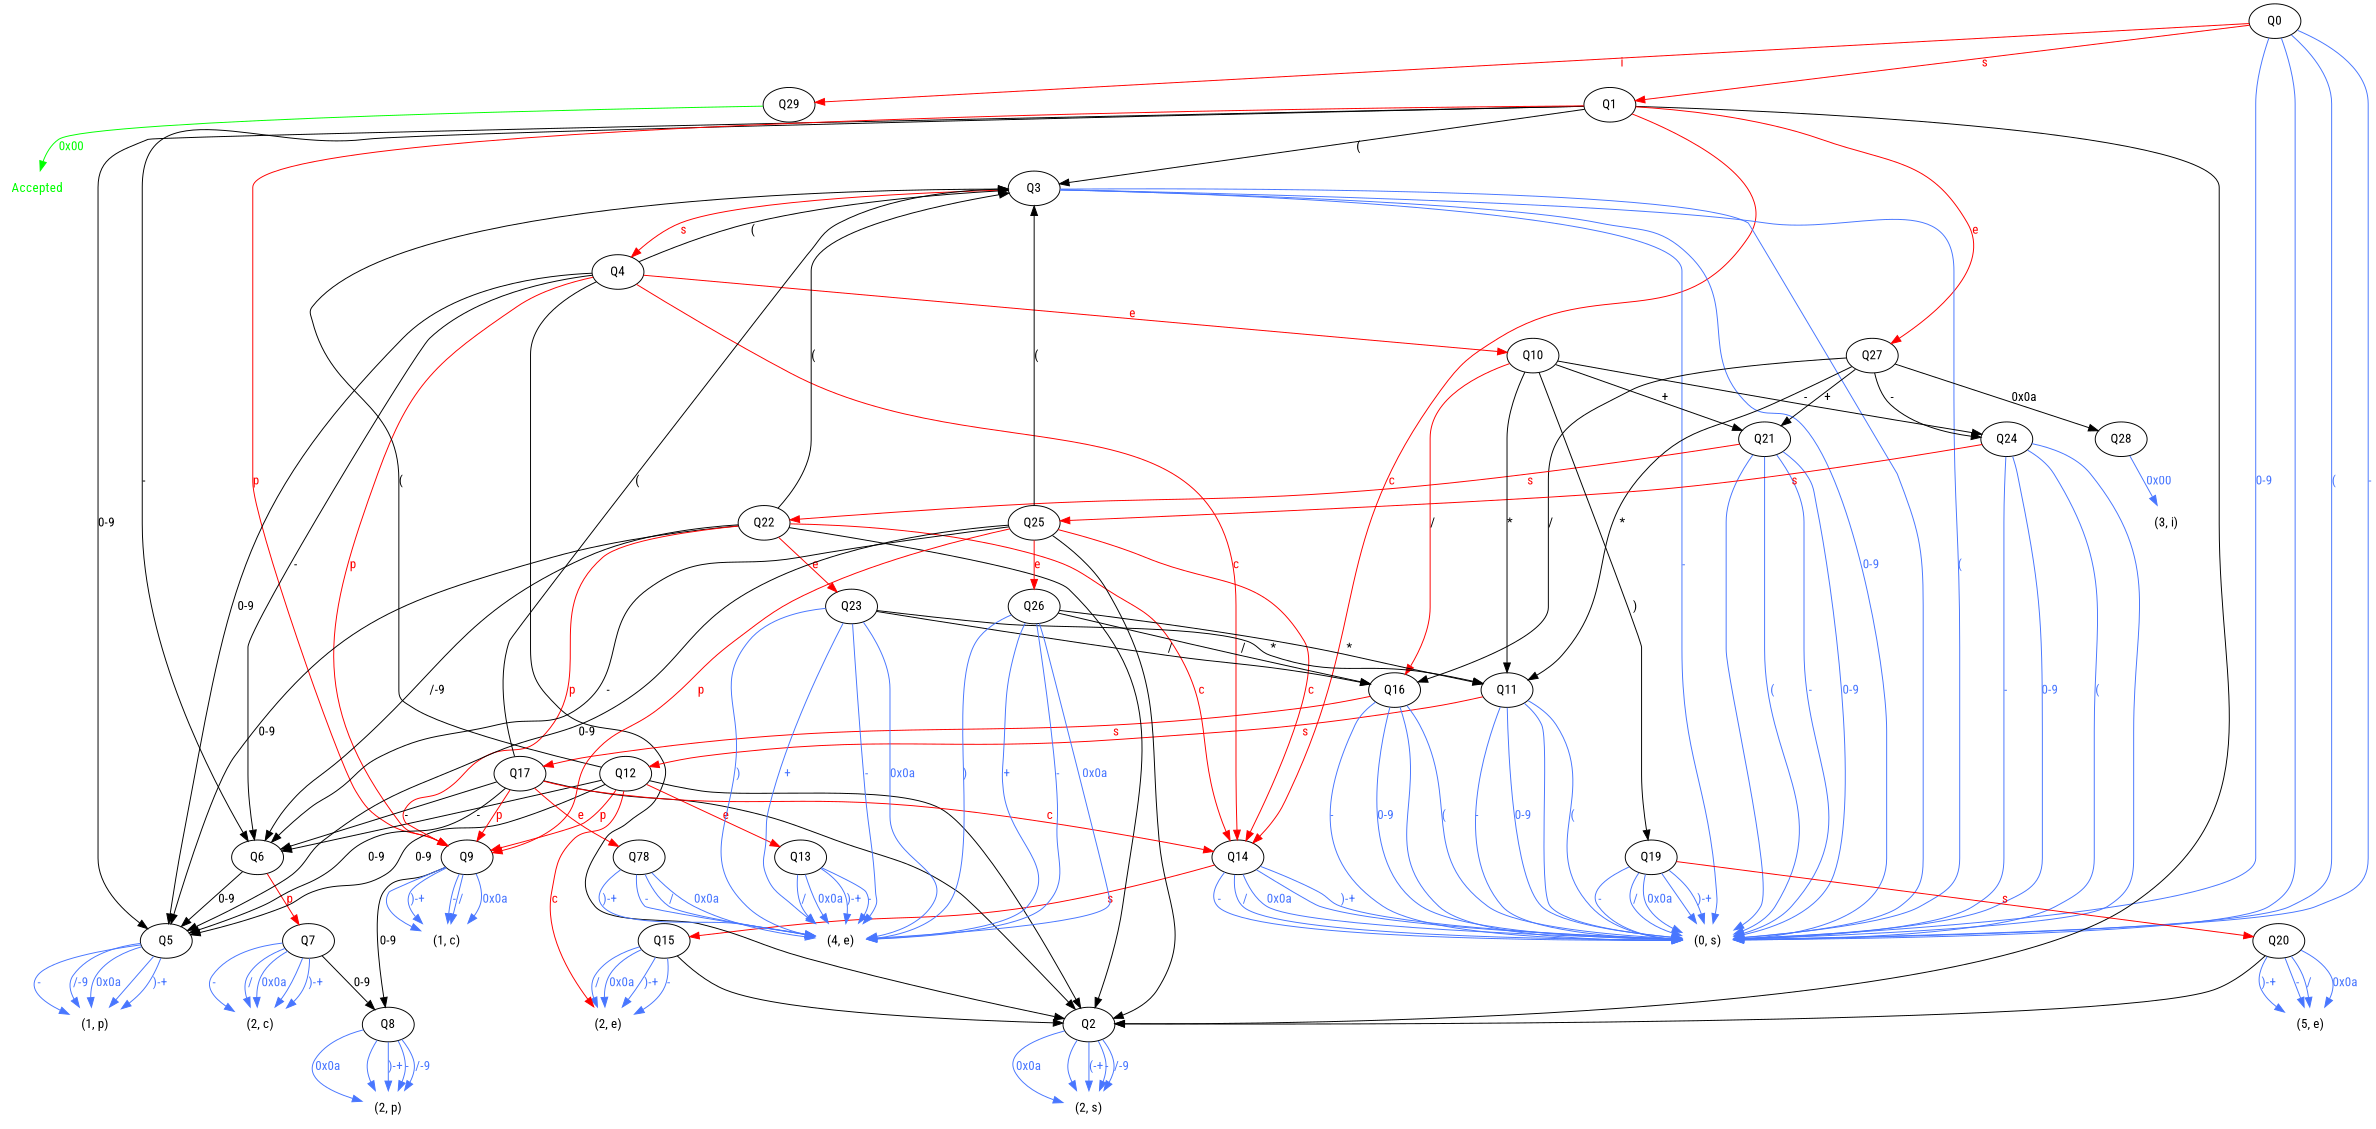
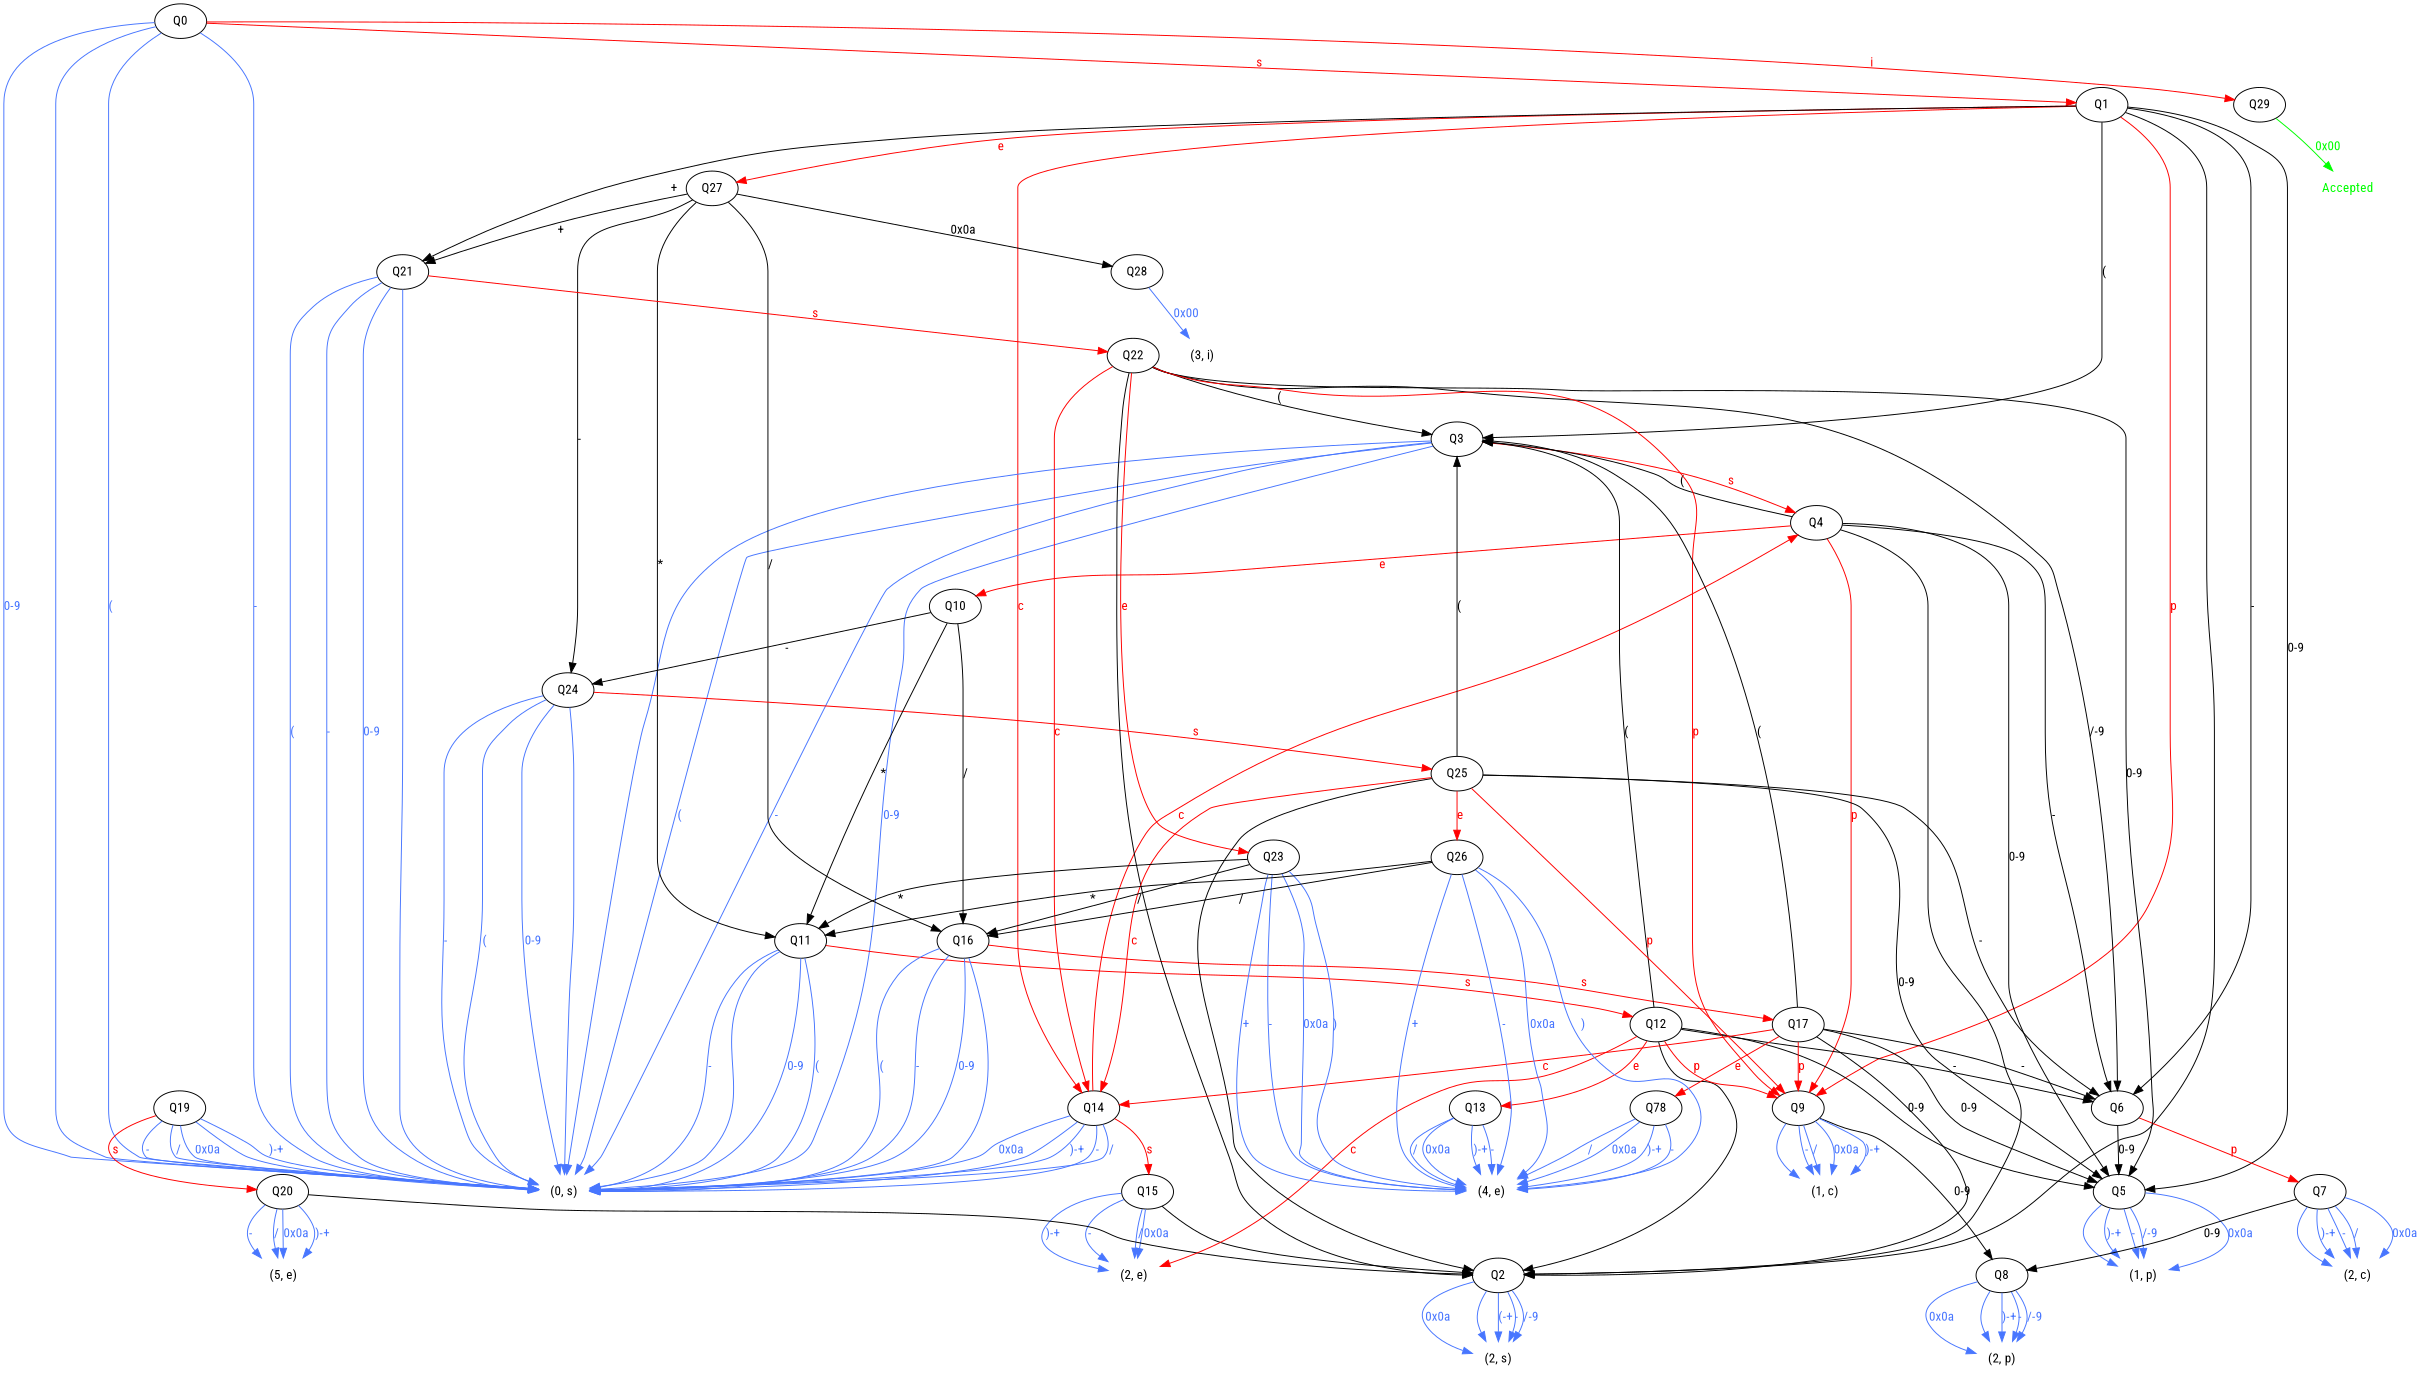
edge "Q10" -> "Q21": now "Q1" -> "Q21"
edge "Q4" -> "Q14": reversed
edge "Q10" -> "Q16": color red -> black
edge "Q10" -> "Q19": removed, label ")"
